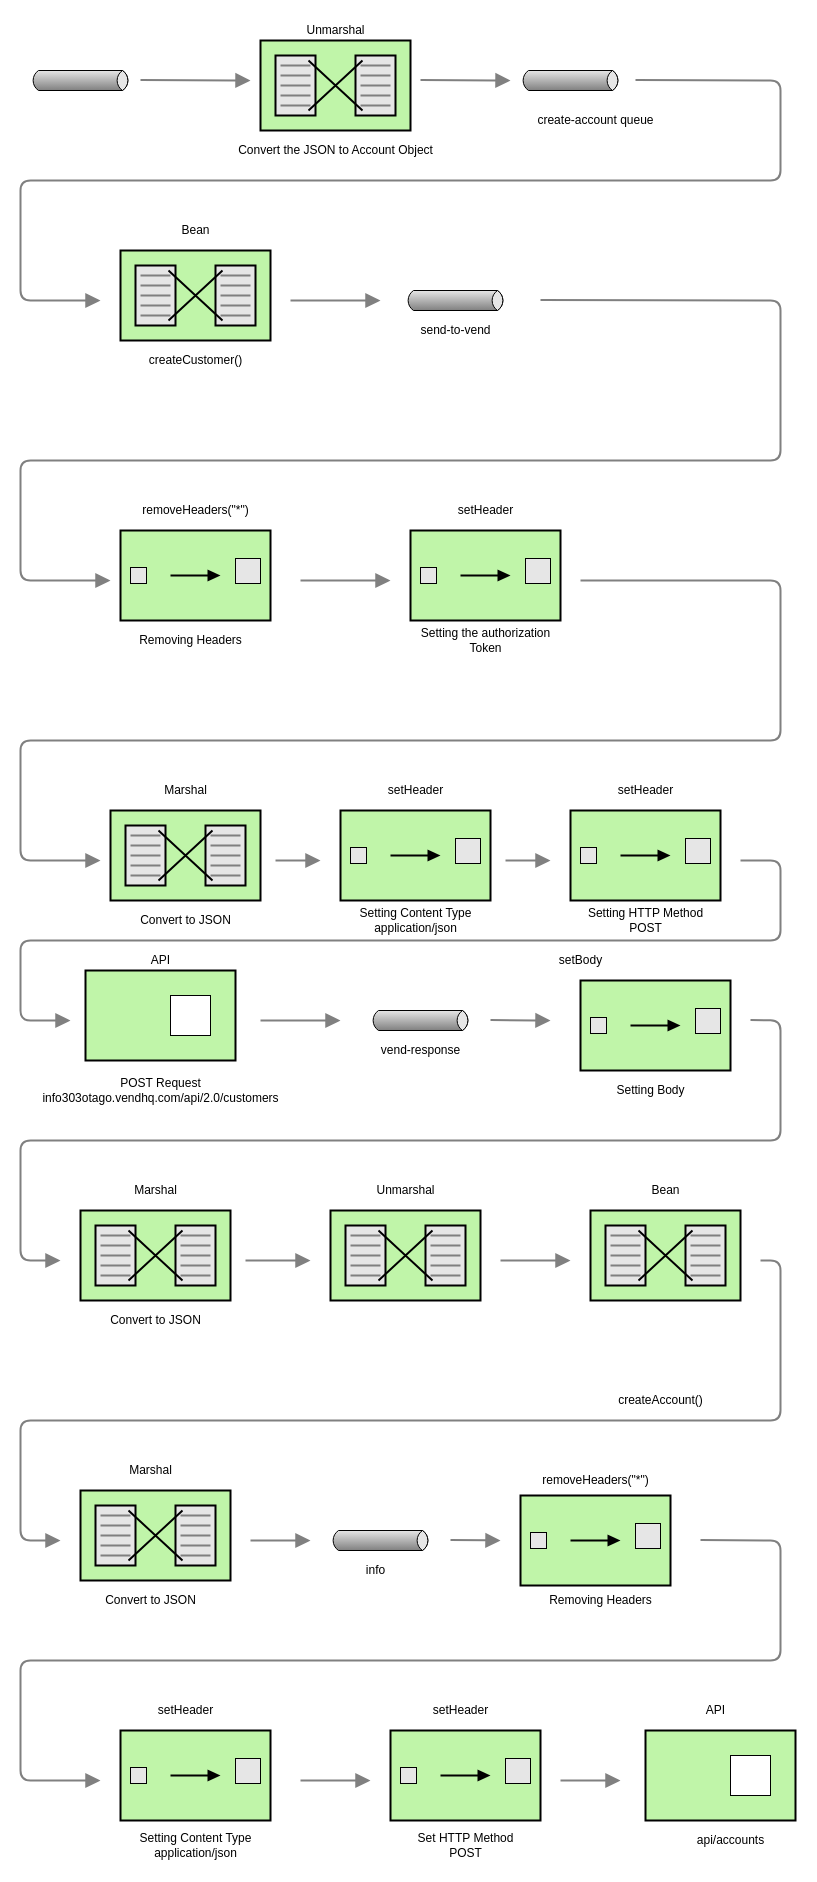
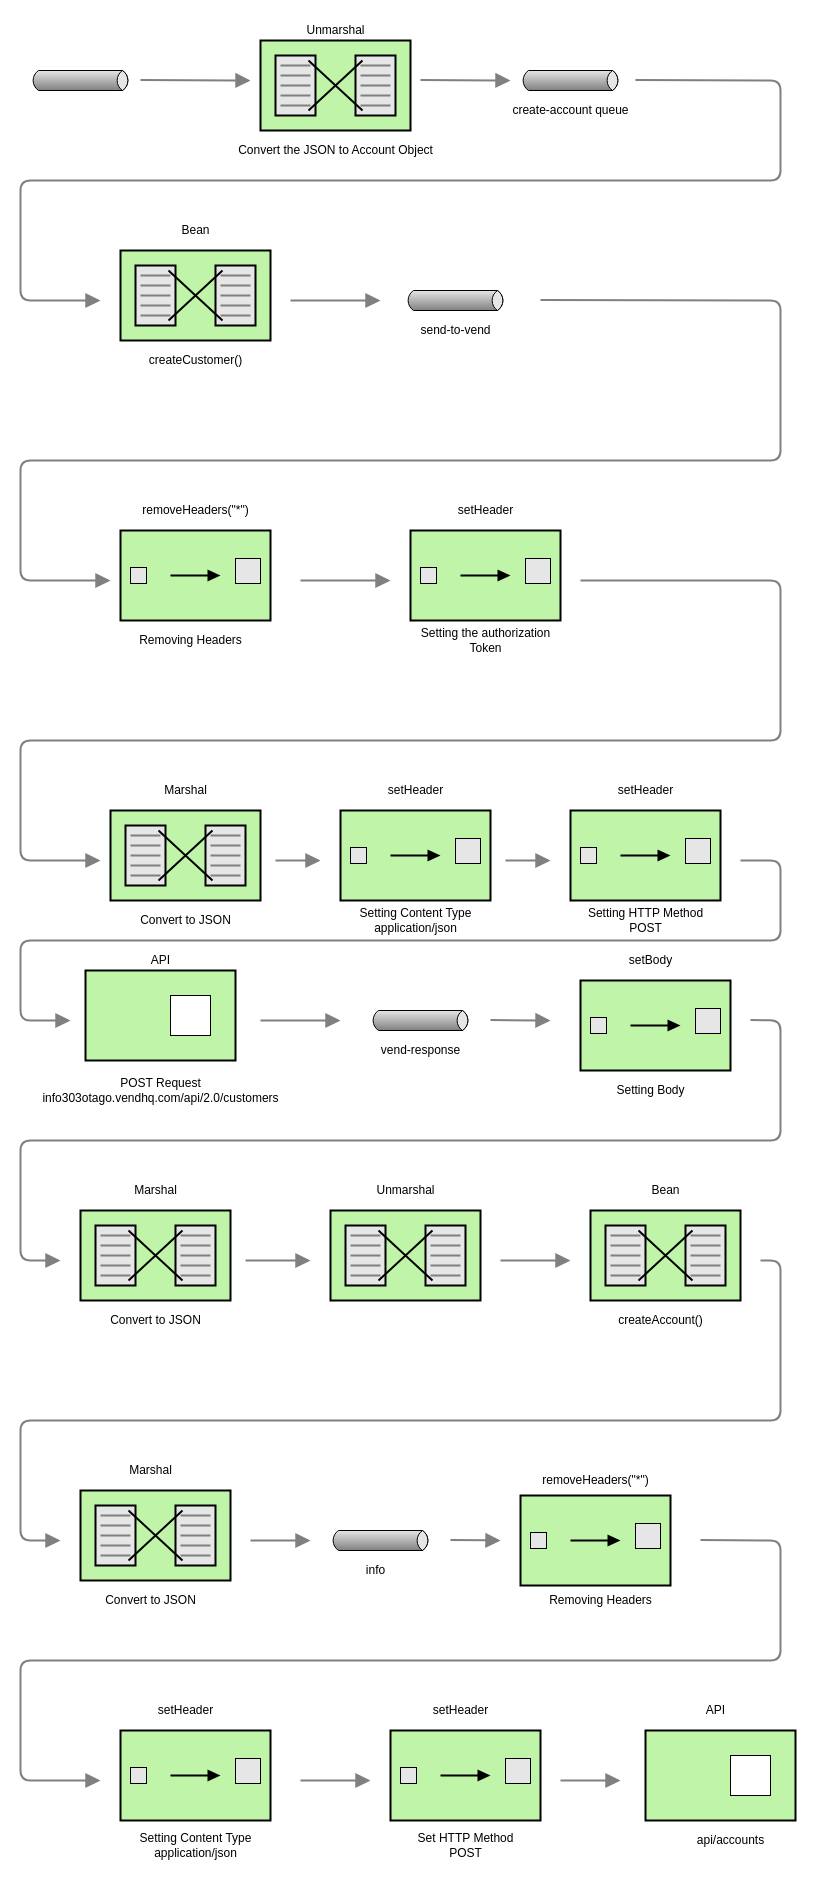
node "create-account queue": moved (596, 121) -> (571, 111)
node "setBody": moved (581, 961) -> (651, 961)
node "createAccount()": moved (661, 1401) -> (661, 1321)
